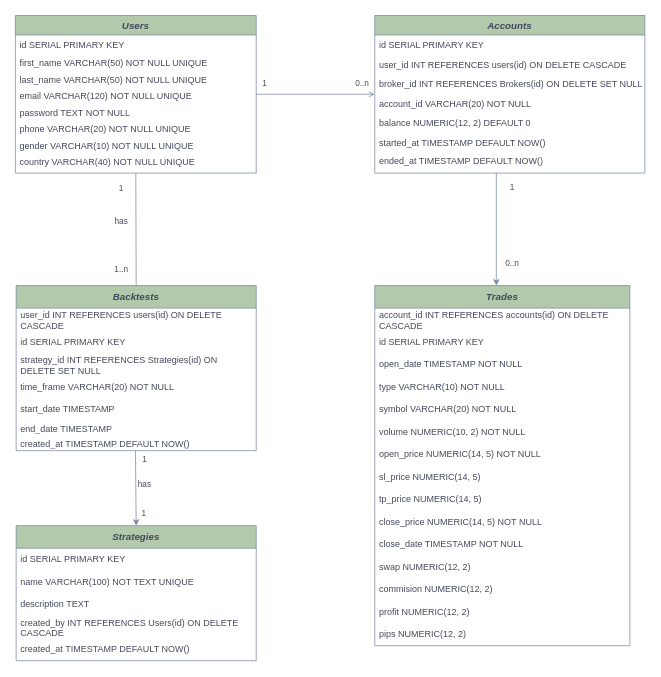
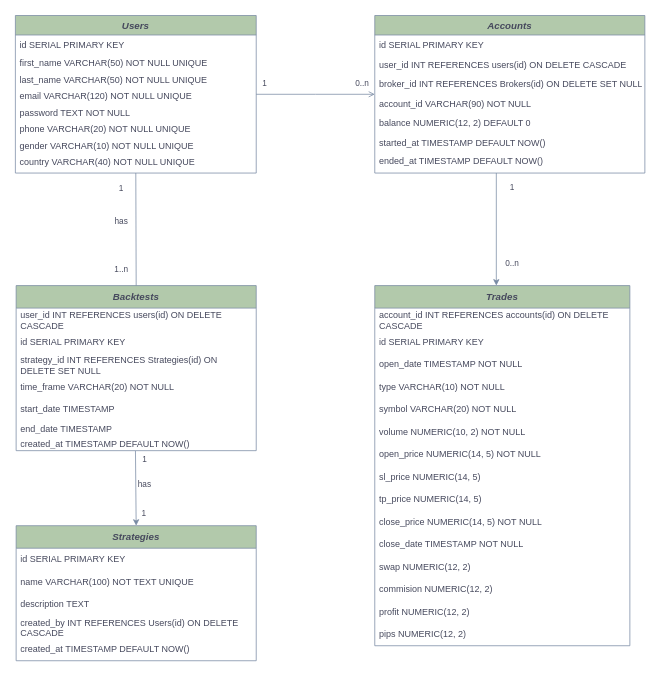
node "account_id VARCHAR(20) NOT NULL": label "account_id VARCHAR(20) NOT NULL" -> "account_id VARCHAR(90) NOT NULL"
